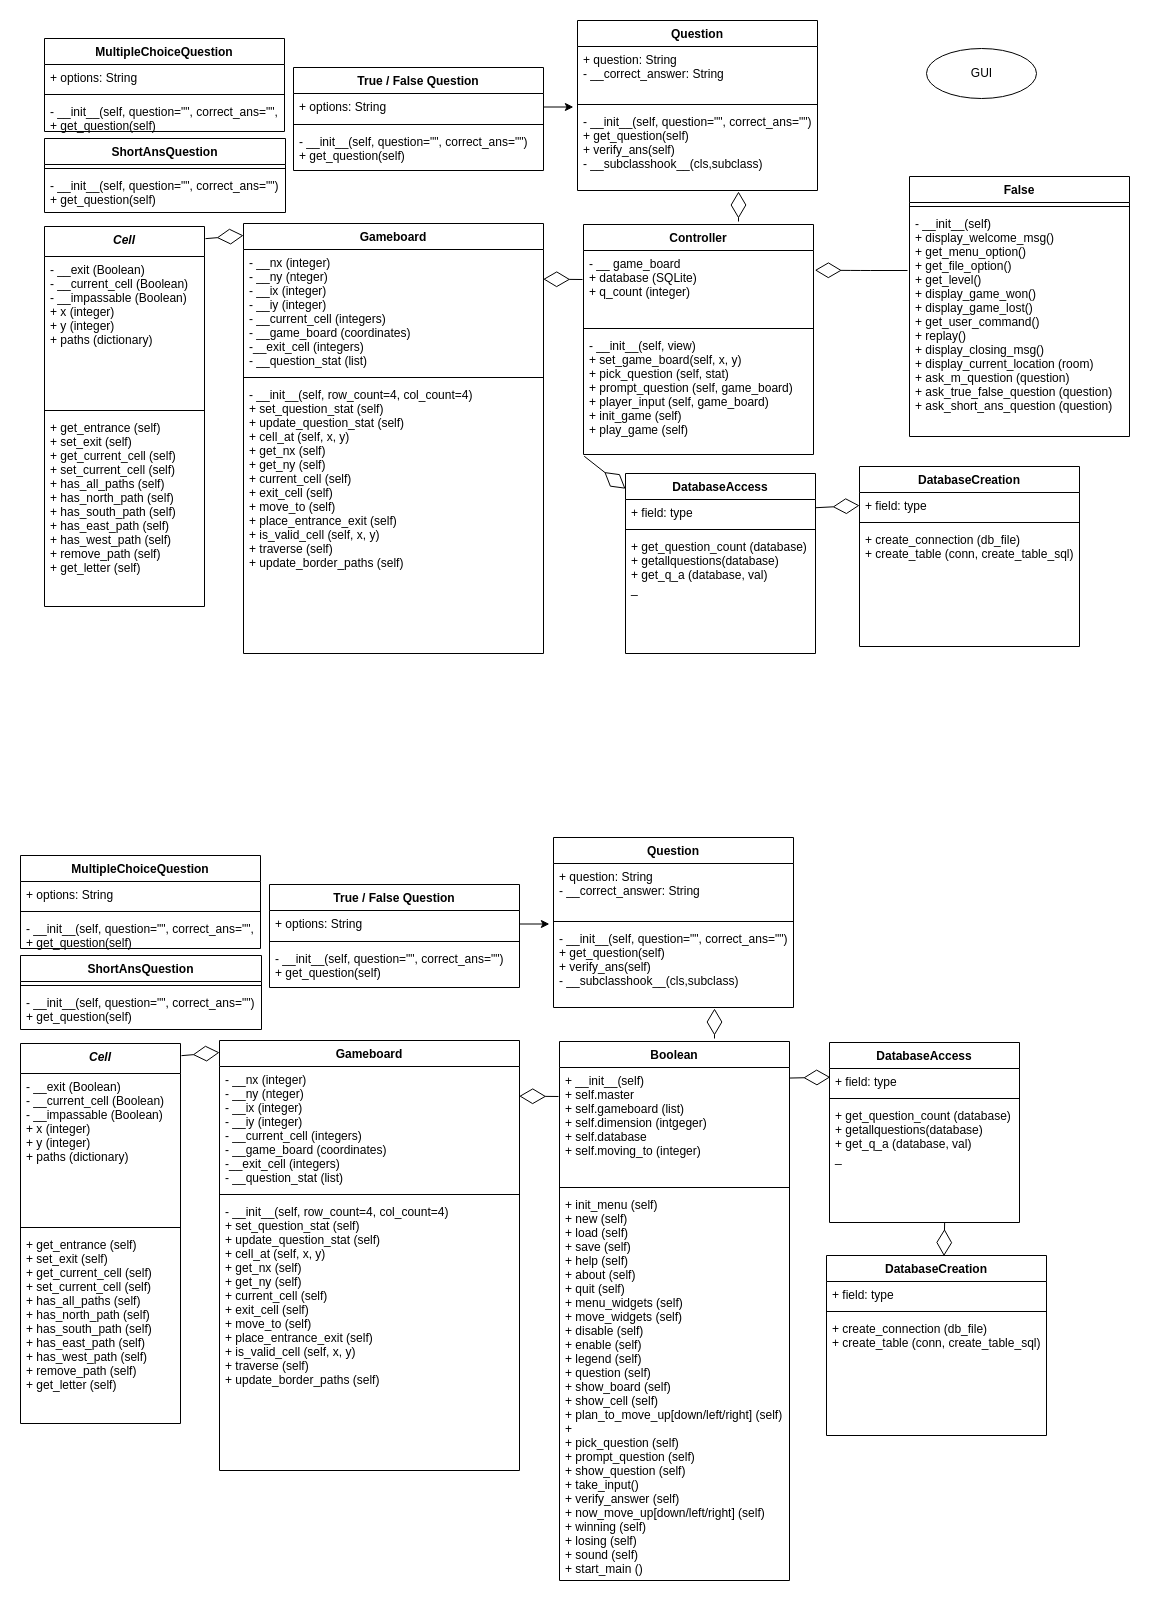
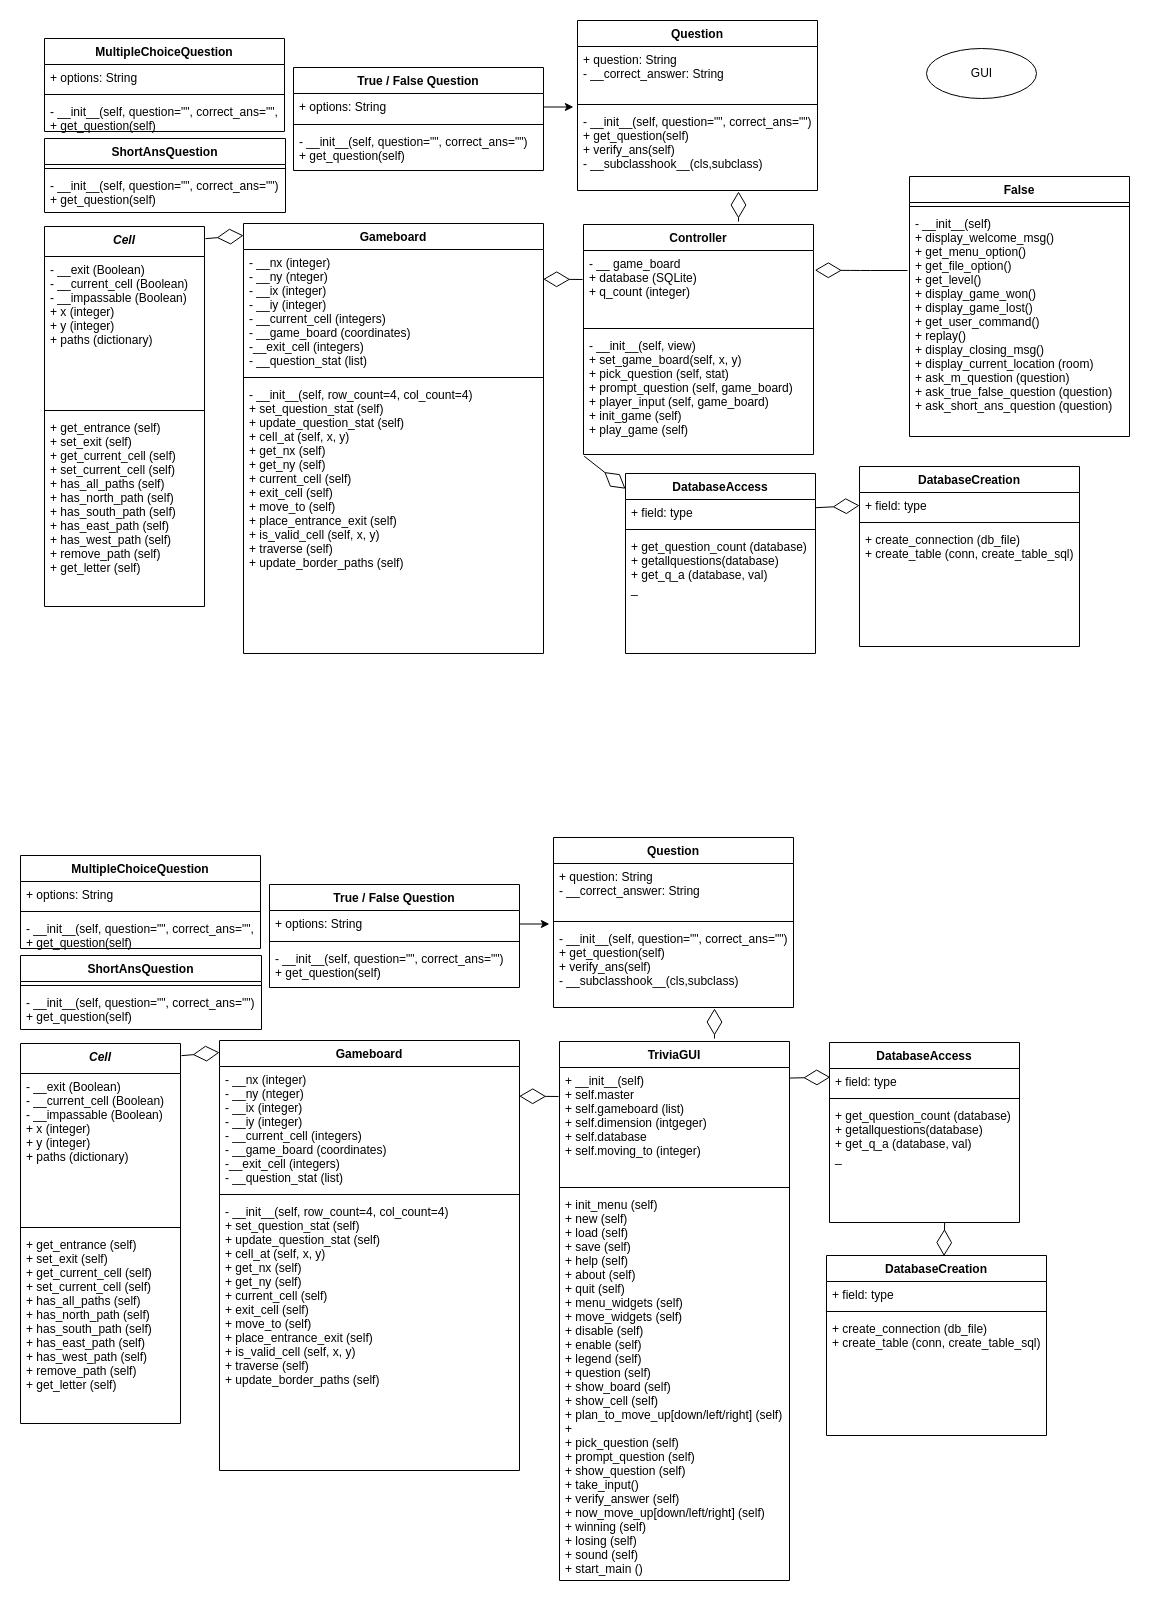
node "Boolean": label "Boolean" -> "TriviaGUI"
